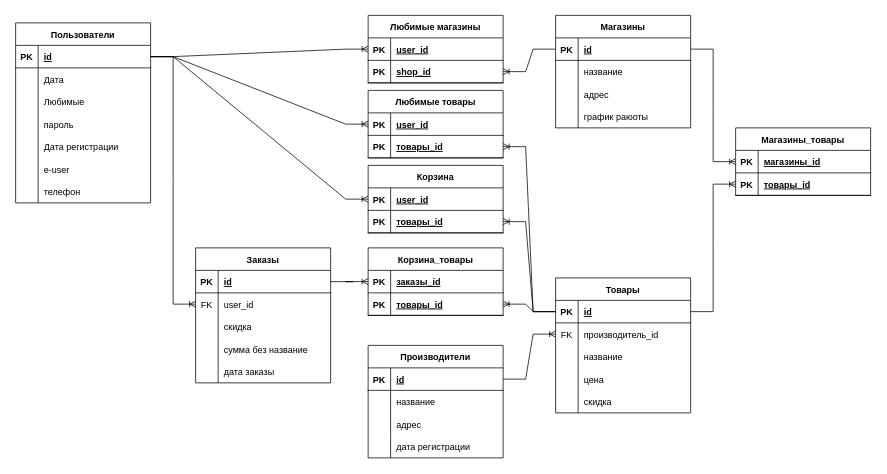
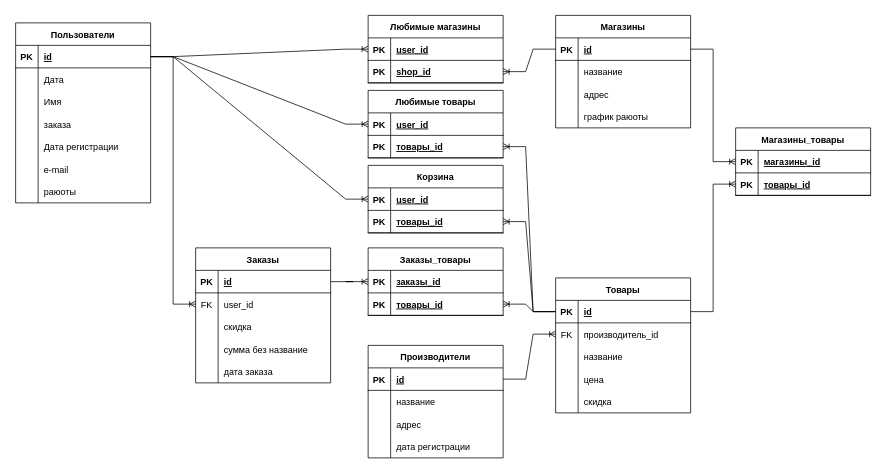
node "Любимые": label "Любимые" -> "Имя"
node "пароль": label "пароль" -> "заказа"
node "e-user": label "e-user" -> "e-mail"
node "телефон": label "телефон" -> "раюоты"
node "Корзина_товары": label "Корзина_товары" -> "Заказы_товары"
node "дата заказы": label "дата заказы" -> "дата заказа"
